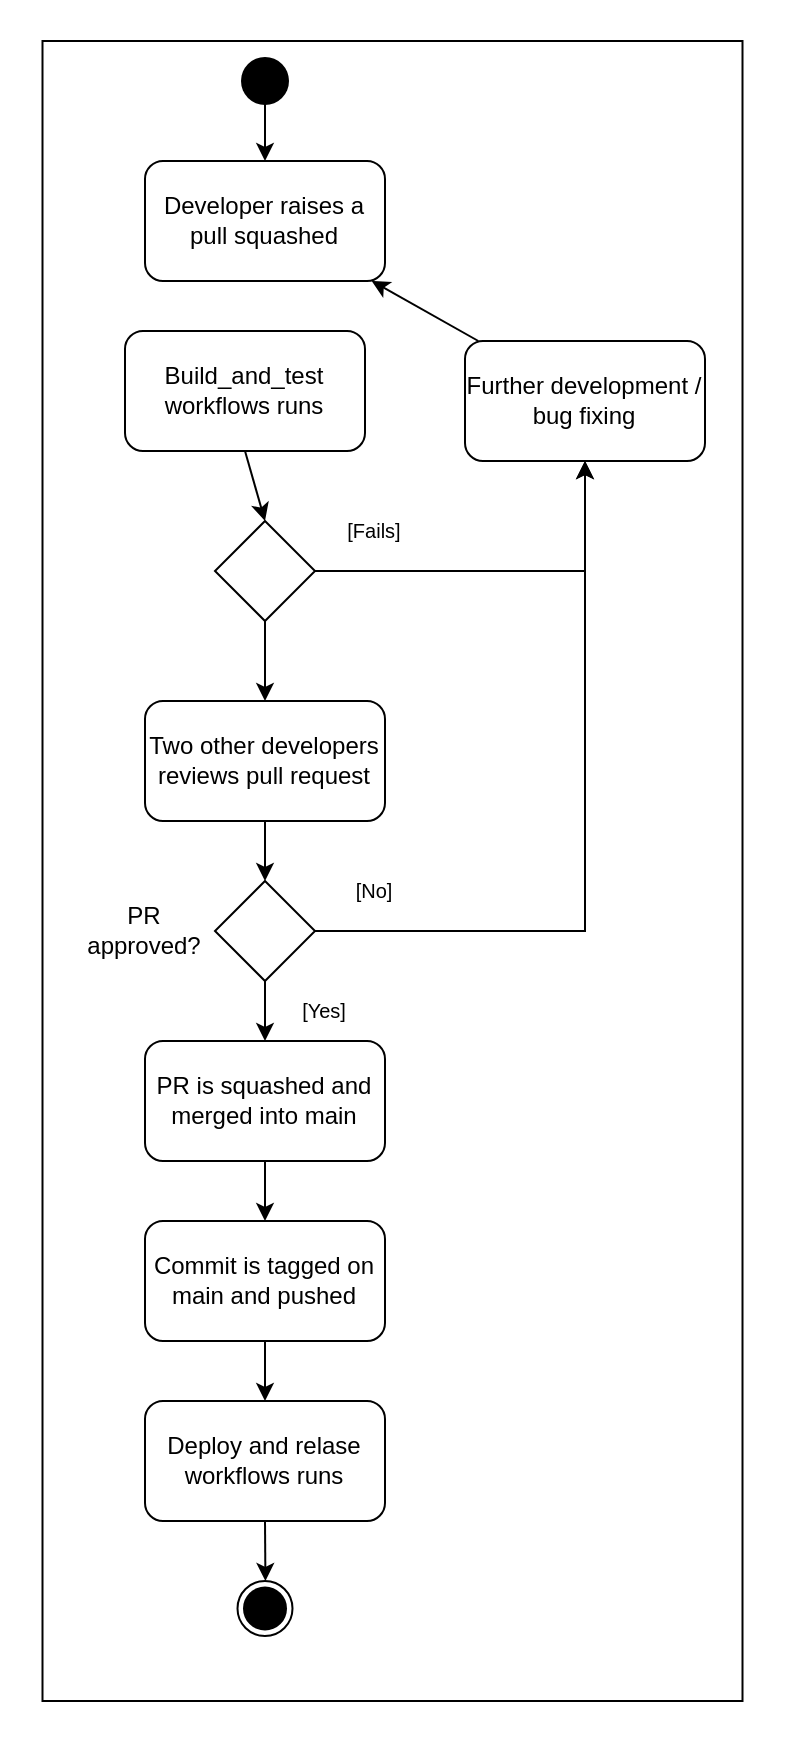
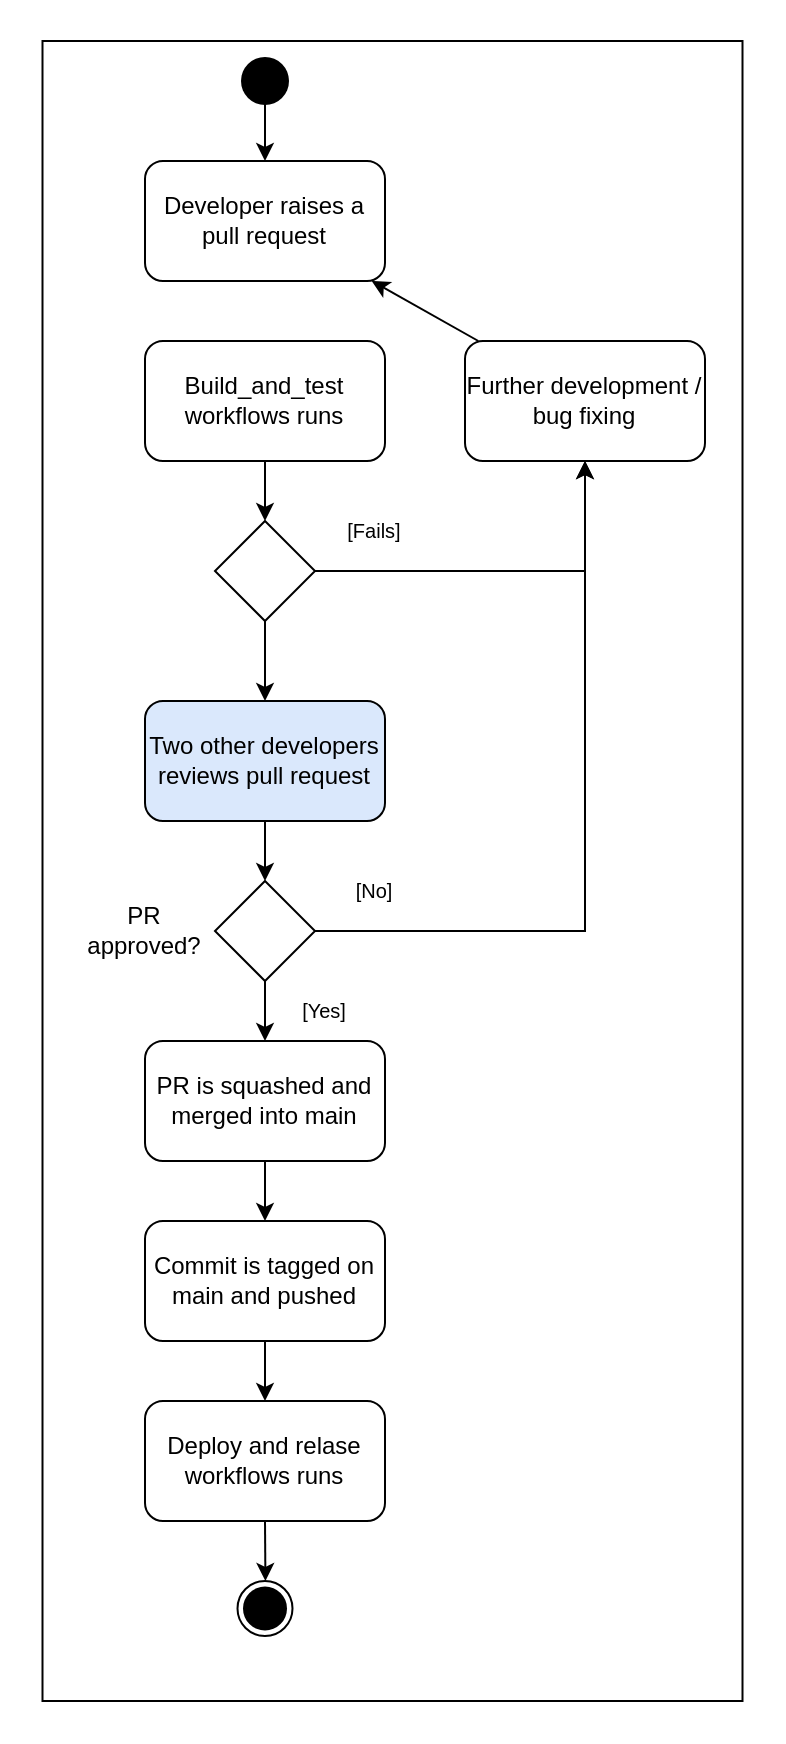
node "Developer raises a pull squashed": label "Developer raises a pull squashed" -> "Developer raises a pull request"
node "Build_and_test workflows runs": moved (245, 391) -> (265, 401)
node "Two other developers reviews pull request": fillcolor #ffffff -> #dae8fc
